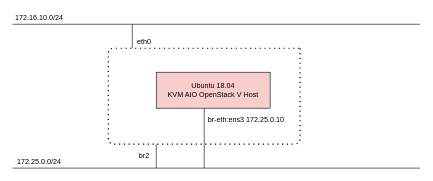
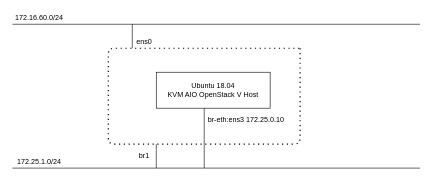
node "172.16.10.0/24": label "172.16.10.0/24" -> "172.16.60.0/24"
node "eth0": label "eth0" -> "ens0"
node "Ubuntu 18.04 KVM AIO OpenStack V Host": fillcolor #f8cecc -> #ffffff
node "br2": label "br2" -> "br1"
node "172.25.0.0/24": label "172.25.0.0/24" -> "172.25.1.0/24"
